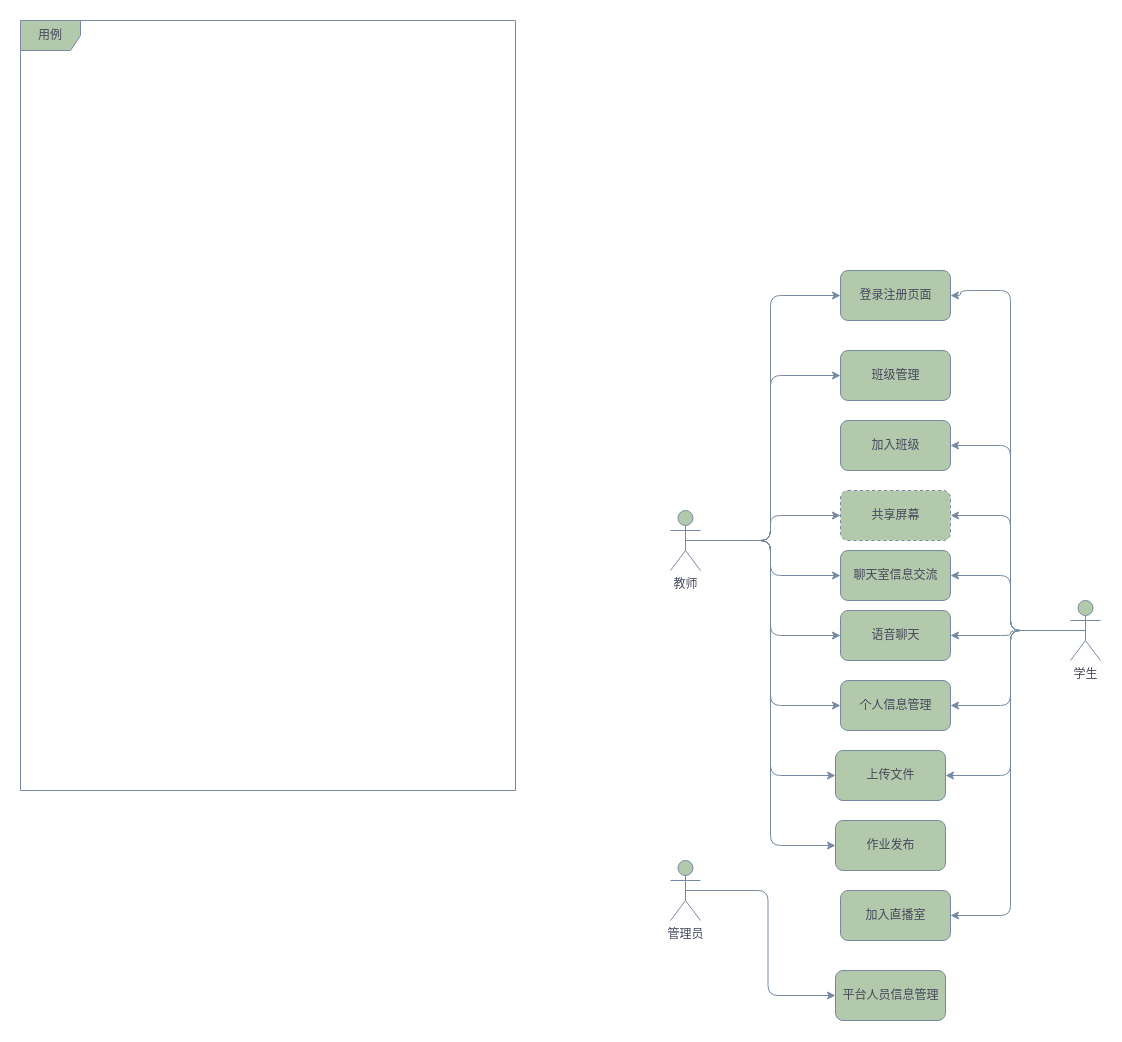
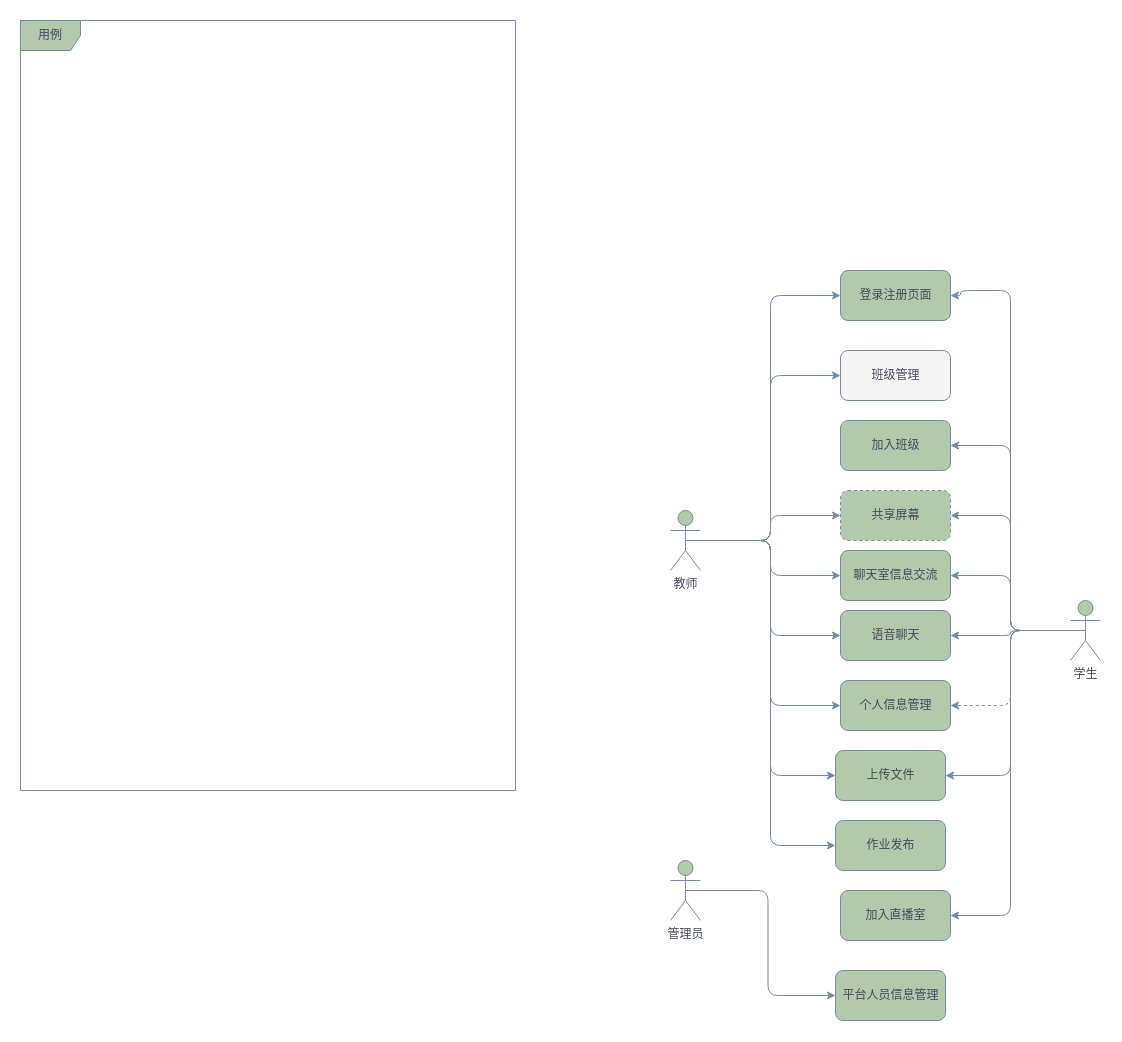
node "班级管理": fillcolor #b2c9ab -> #f5f5f5
edge "学生" -> "个人信息管理": style solid -> dashed
